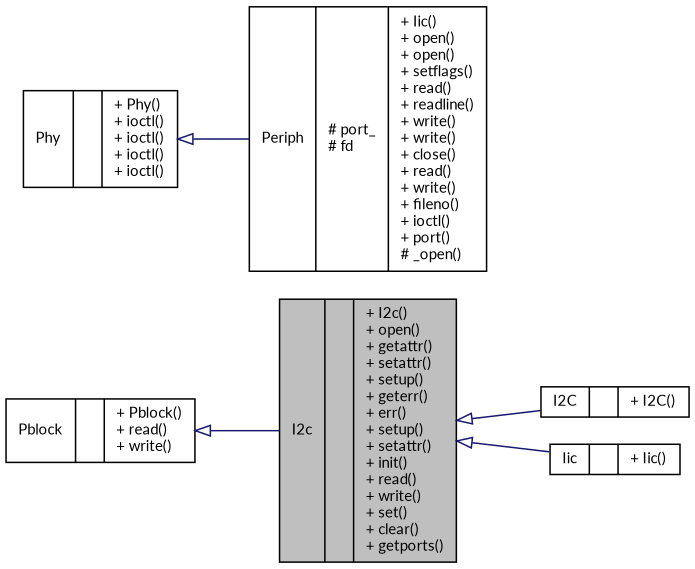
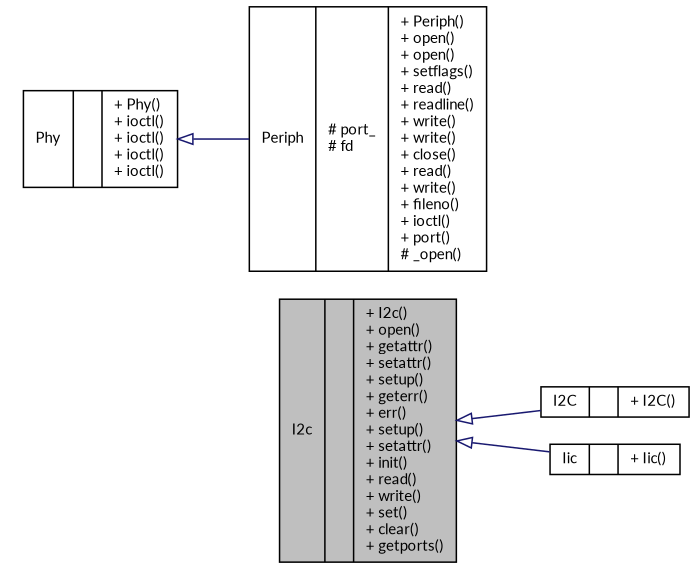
node "Periph": text "+ Iic()" -> "+ Periph()"
node "Pblock": removed
